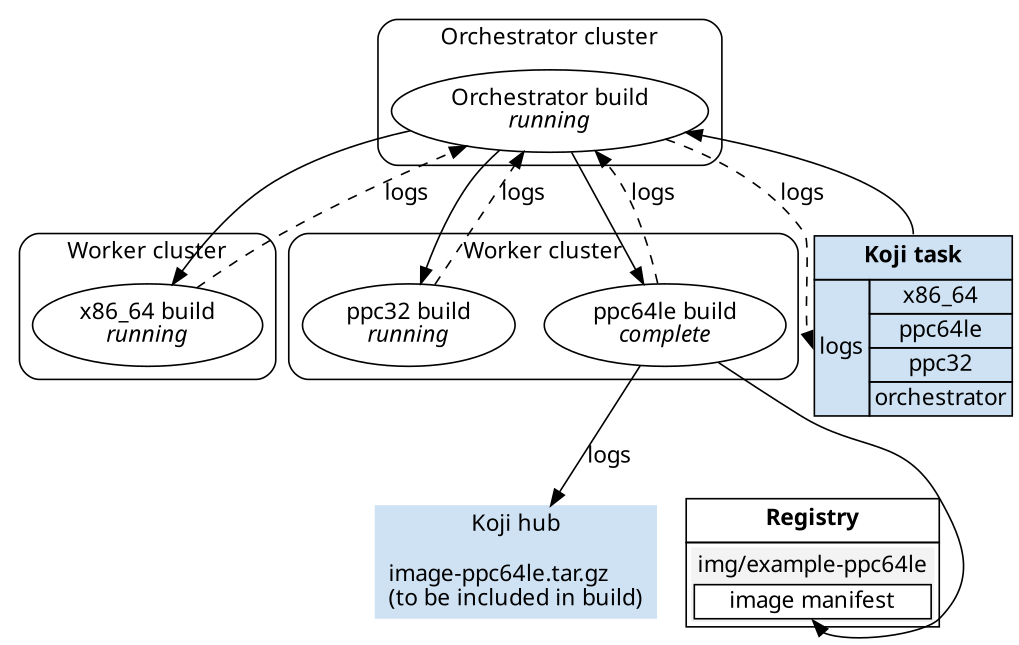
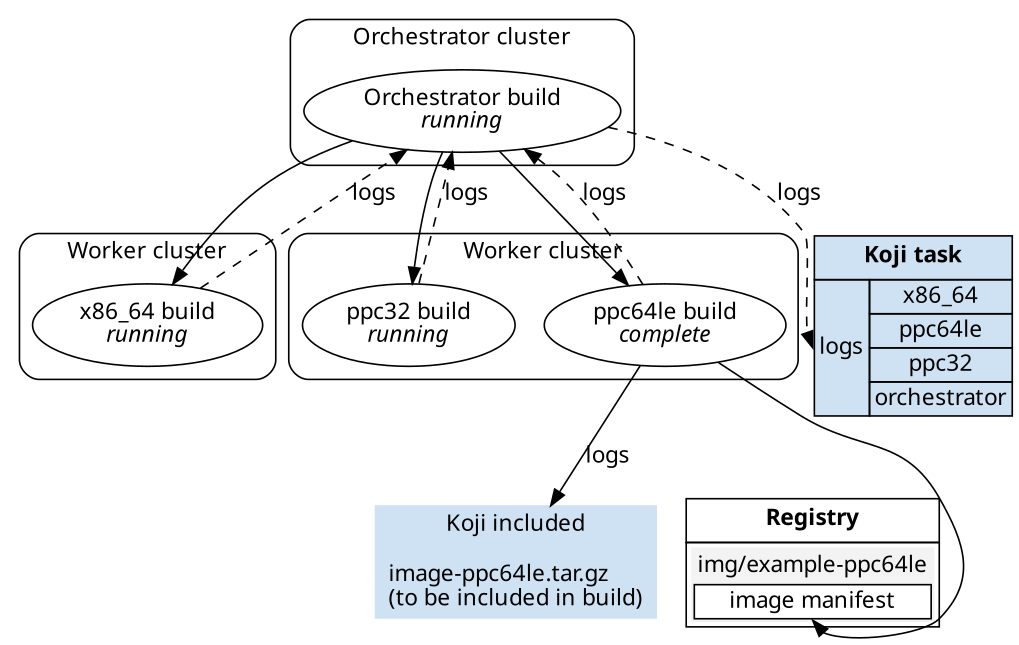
edge "Koji task" -> "Orchestrator build": removed
node "Koji hub image-ppc64le.tar.gz (to be included in build)": label "Koji hub image-ppc64le.tar.gz (to be included in build)" -> "Koji included image-ppc64le.tar.gz (to be included in build)"
